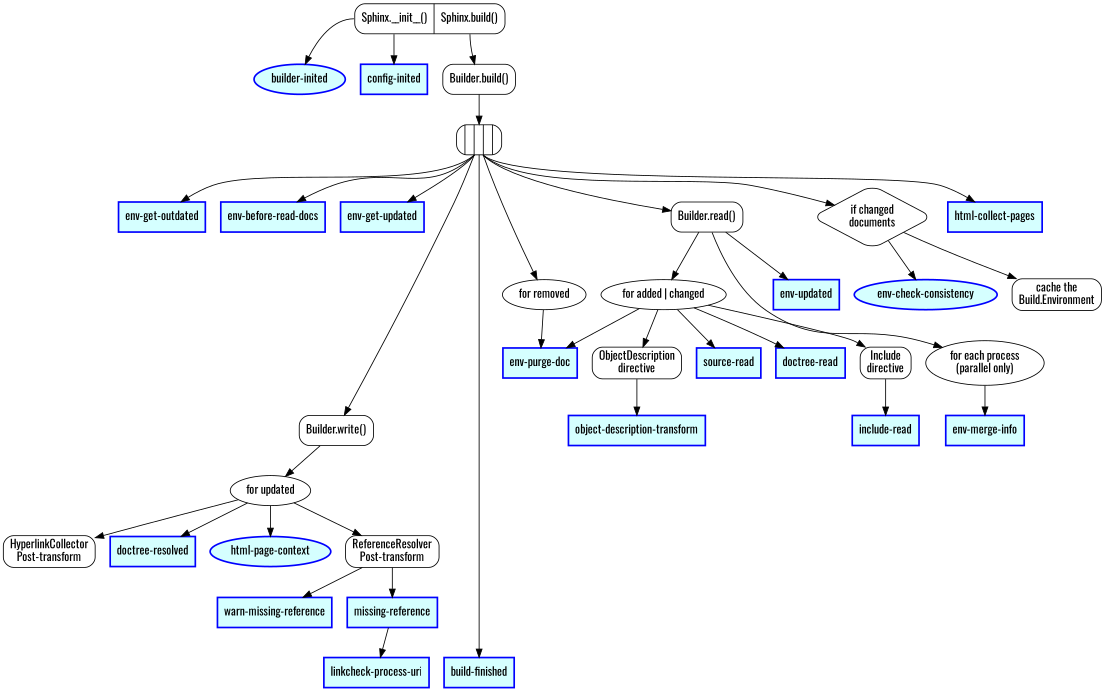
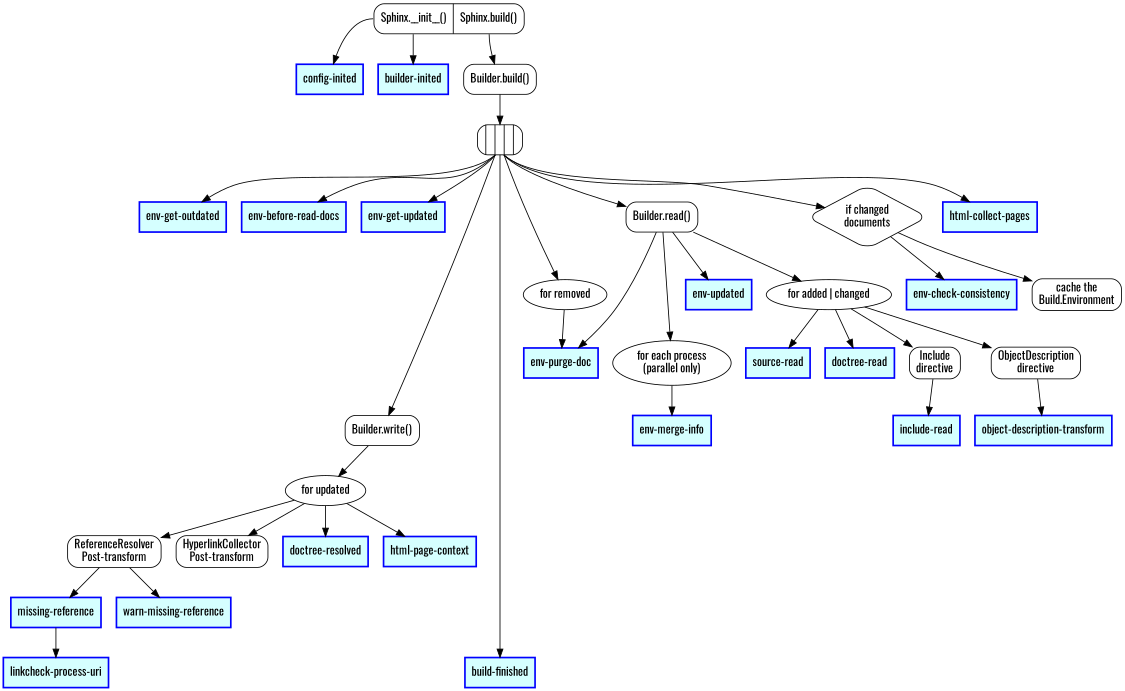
node "builder-inited": shape ellipse -> box
node "env-check-consistency": shape ellipse -> box
edge "for added | changed" -> "env-purge-doc": now "Builder.read()" -> "env-purge-doc"
node "html-page-context": shape ellipse -> box
